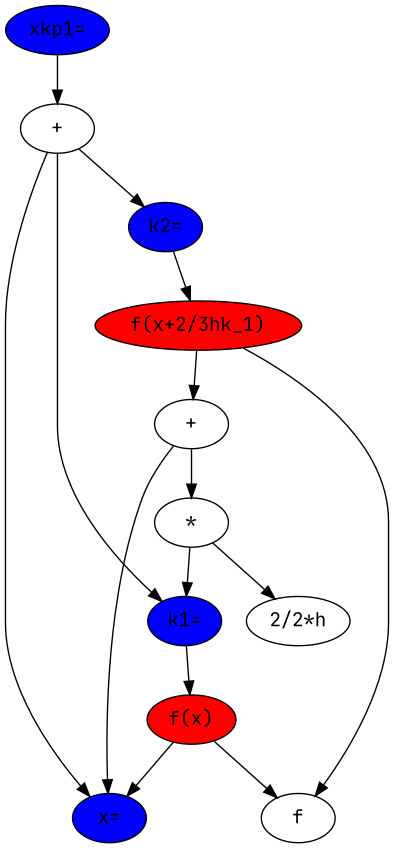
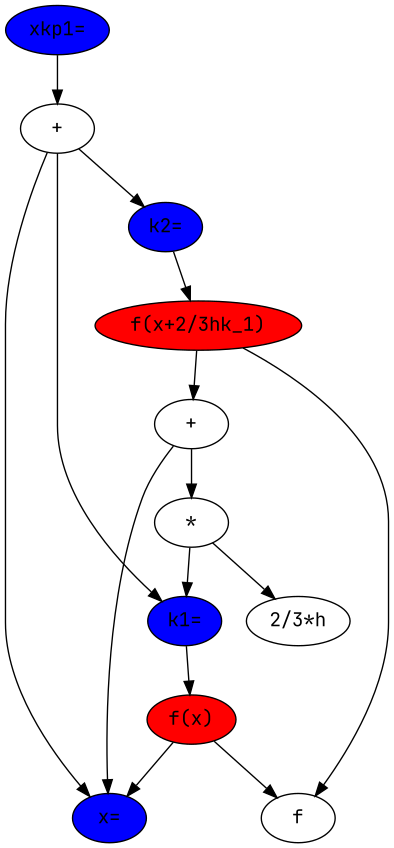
node "2/2*h": label "2/2*h" -> "2/3*h"
